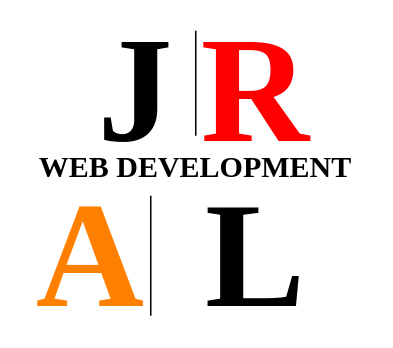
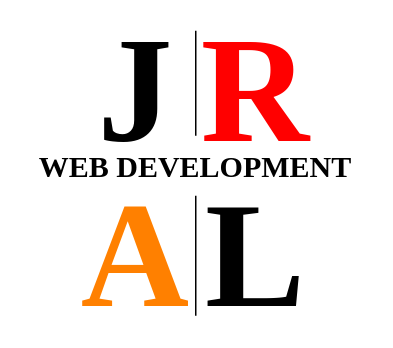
node "A": moved (91, 256) -> (136, 256)
